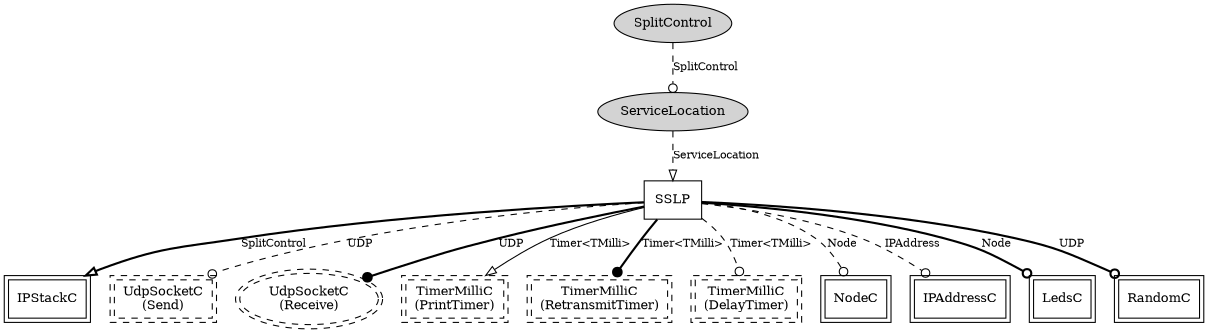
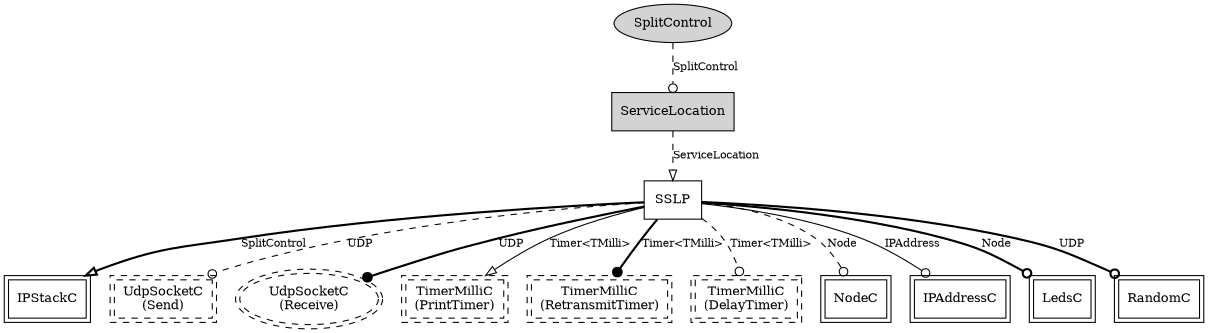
node "ServiceLocation": shape ellipse -> box
edge "SSLP" -> "IPAddressC": style dashed -> solid
